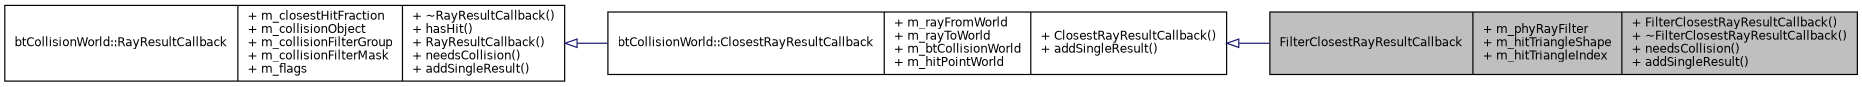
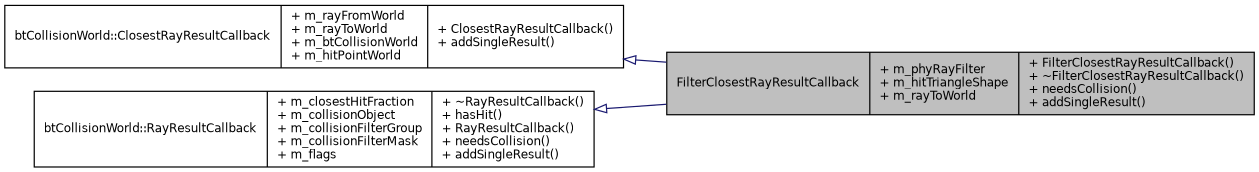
edge "btCollisionWorld::ClosestRayResultCallback" -> "btCollisionWorld::RayResultCallback": now "FilterClosestRayResultCallback" -> "btCollisionWorld::RayResultCallback"
node "FilterClosestRayResultCallback": text "+ m_hitTriangleIndex" -> "+ m_rayToWorld"
